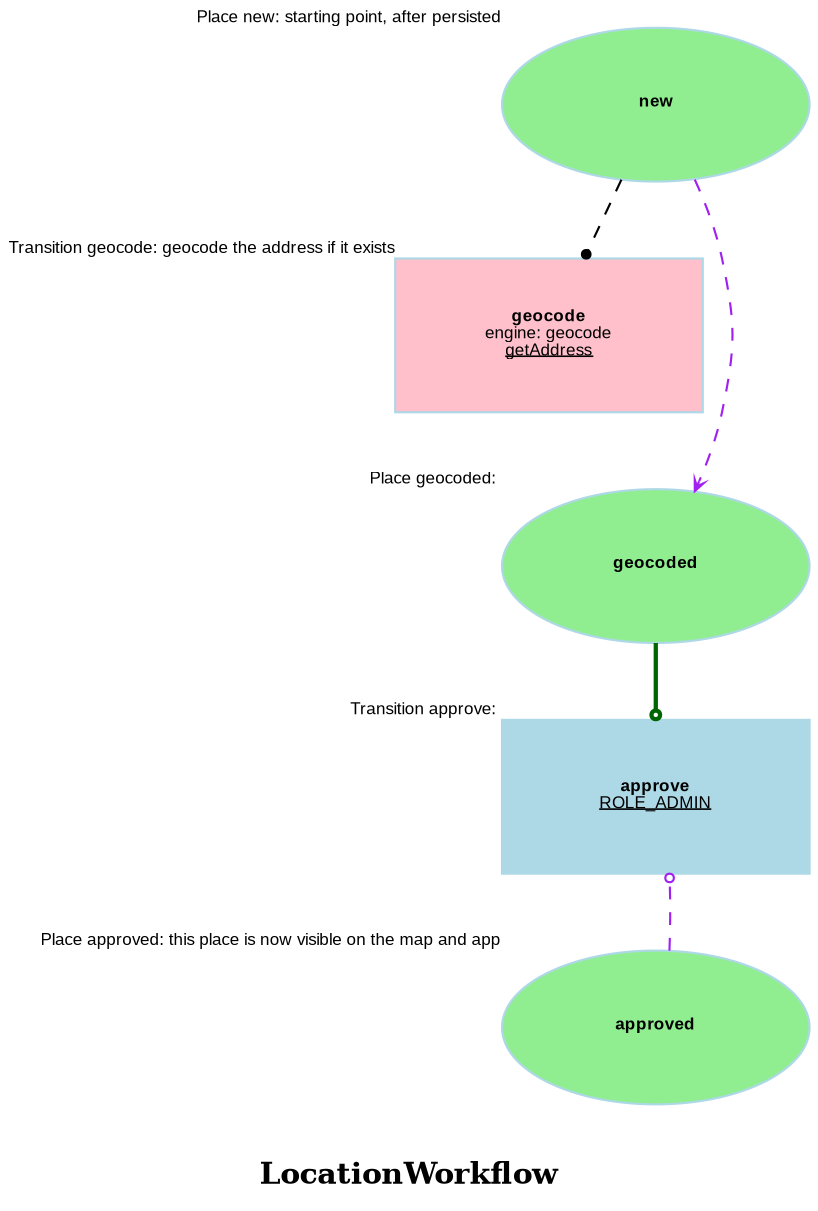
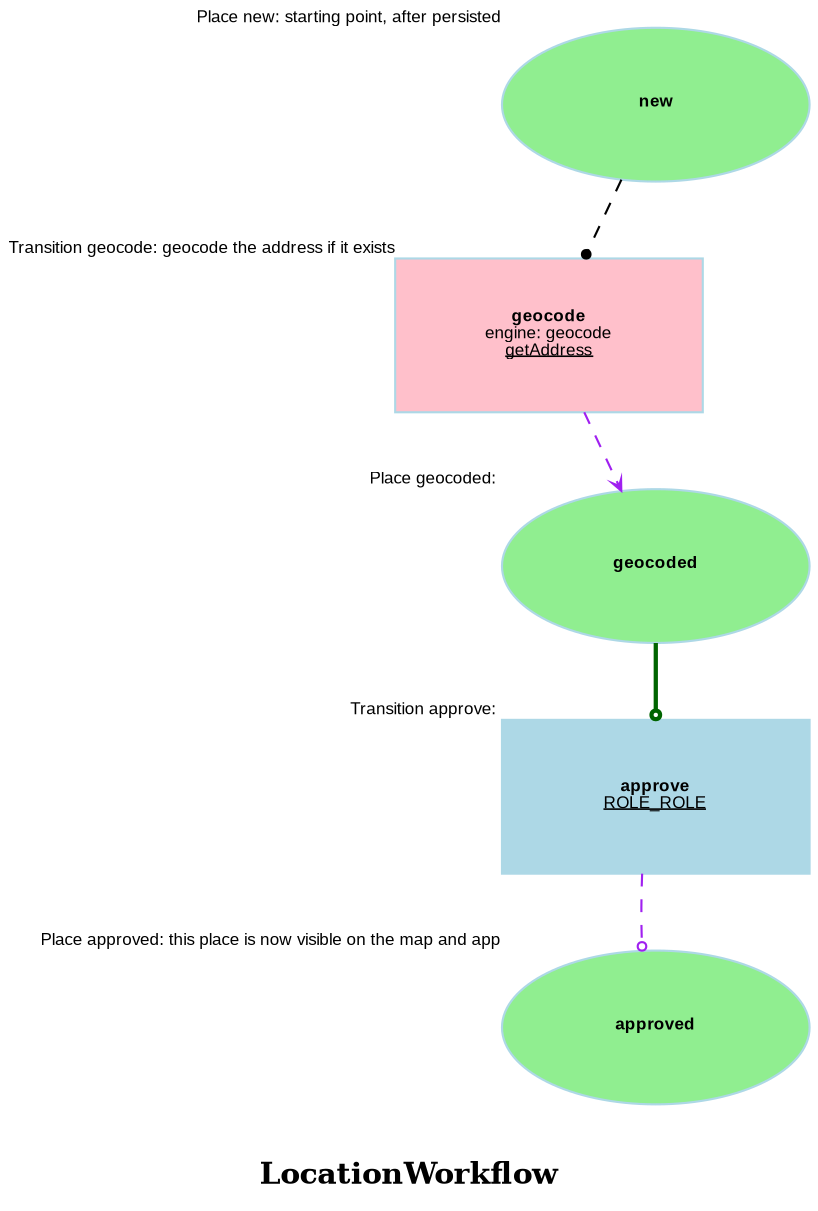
edge "new" -> "geocoded": now "geocode" -> "geocoded"
node "approve": text "ROLE_ADMIN" -> "ROLE_ROLE"
edge "approved" -> "approve": reversed
